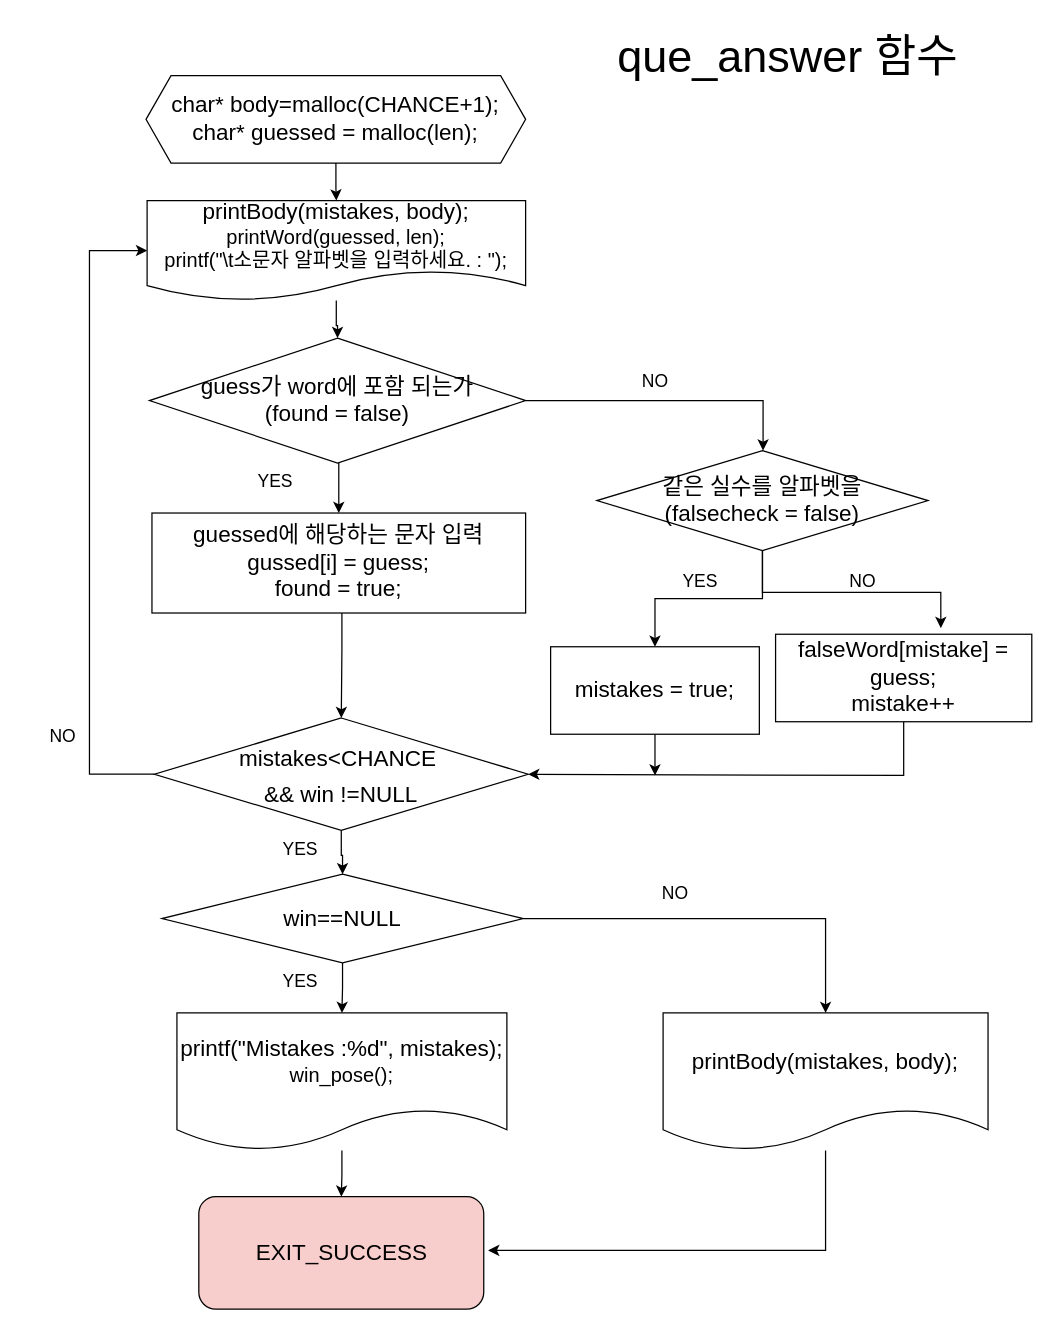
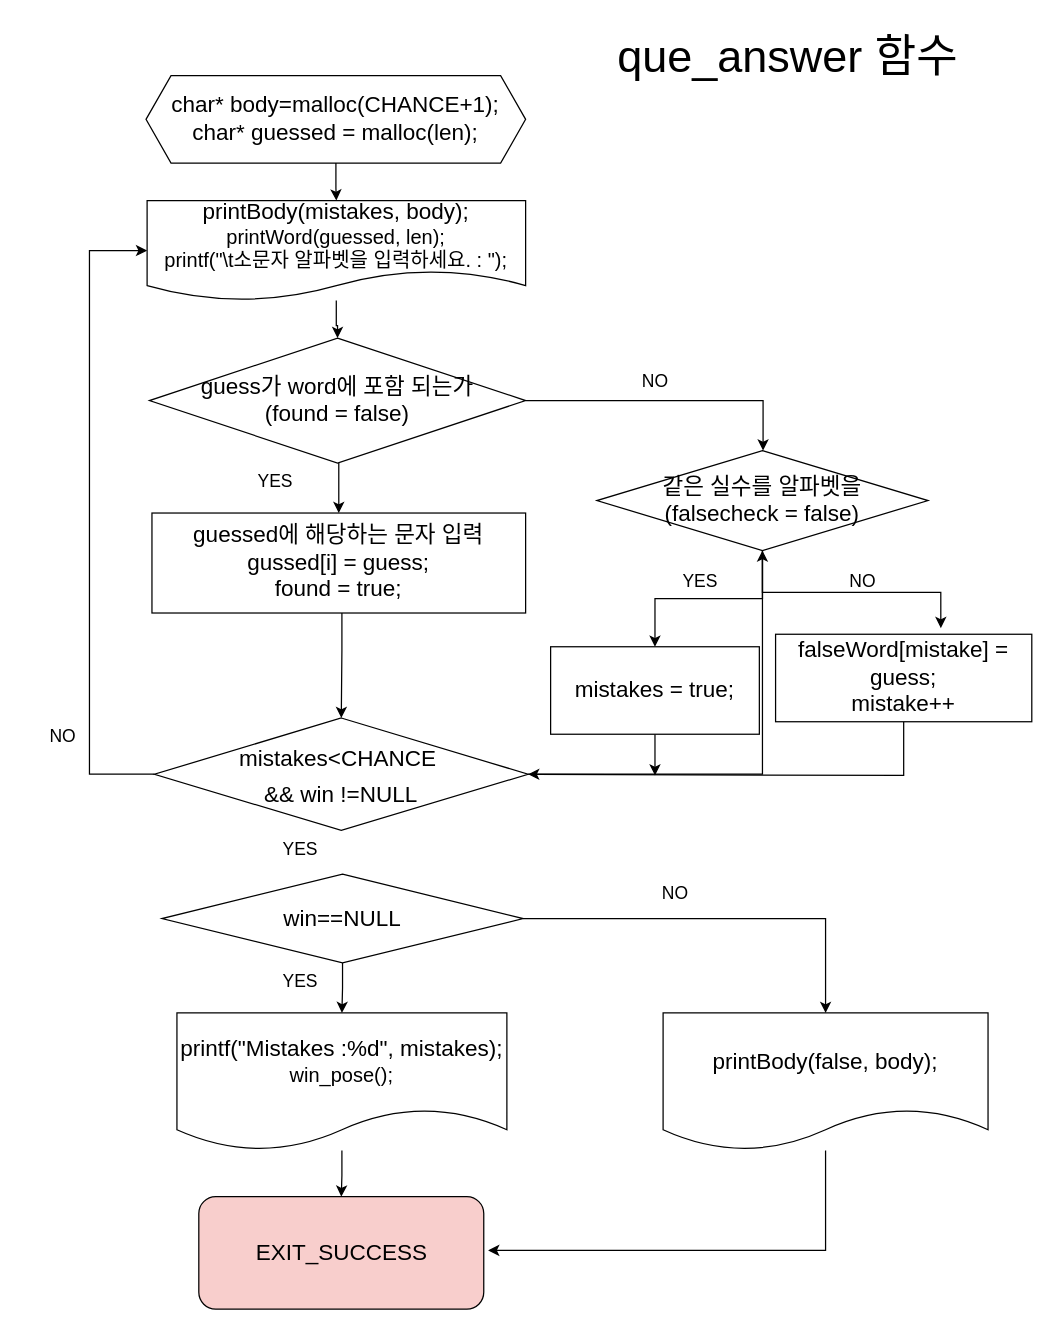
edge "mistakes<CHANCE && win !=NULL" -> "win==NULL": now "mistakes<CHANCE && win !=NULL" -> "같은 실수를 알파벳을 (falsecheck = false)"
node "printBody(mistakes, body);": label "printBody(mistakes, body);" -> "printBody(false, body);"
